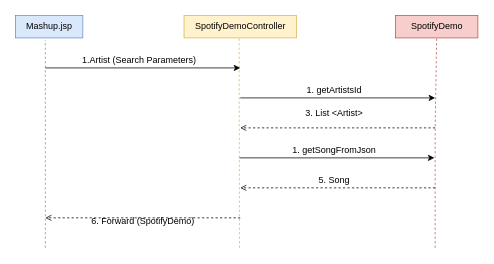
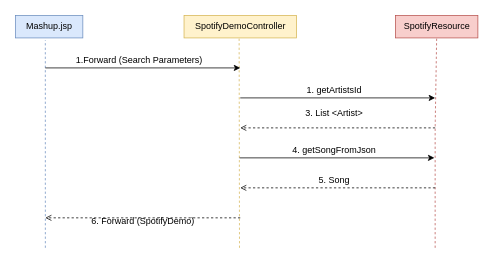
node "SpotifyDemo": label "SpotifyDemo" -> "SpotifyResource"
node "1.Artist (Search Parameters)": label "1.Artist (Search Parameters)" -> "1.Forward (Search Parameters)"
node "1. getSongFromJson": label "1. getSongFromJson" -> "4. getSongFromJson"
